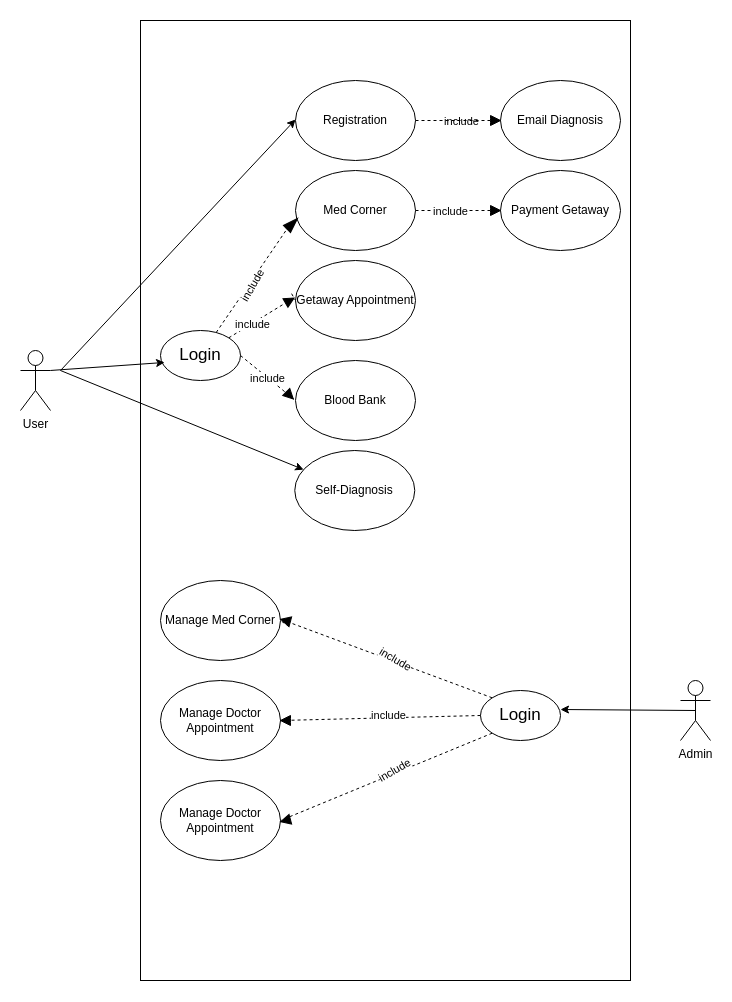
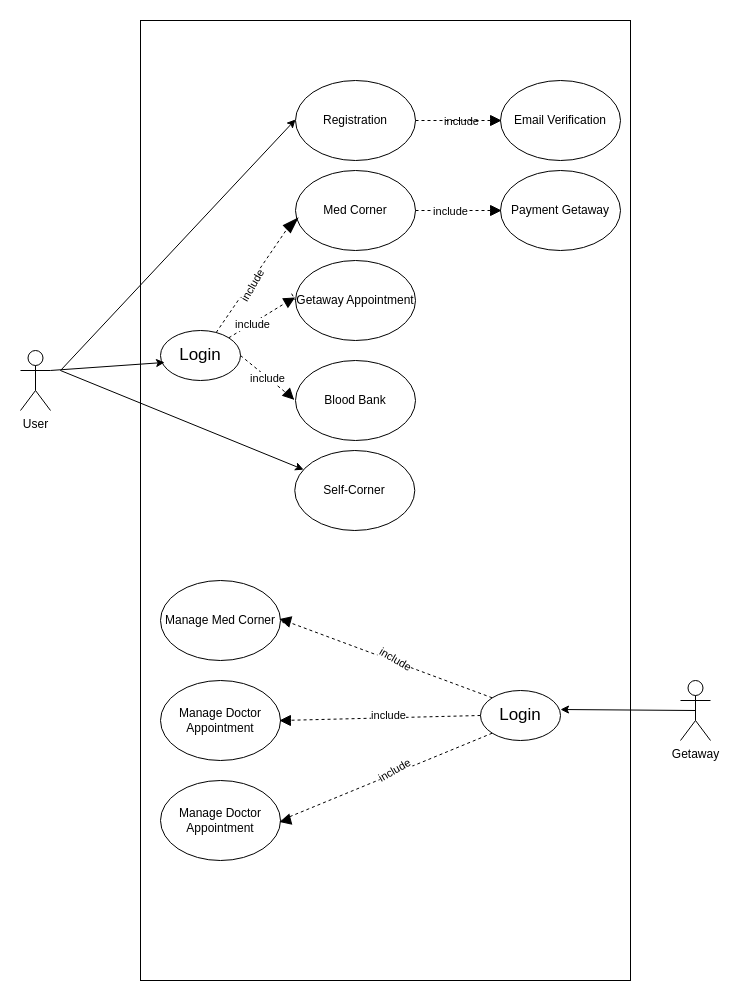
node "Email Diagnosis": label "Email Diagnosis" -> "Email Verification"
node "Self-Diagnosis": label "Self-Diagnosis" -> "Self-Corner"
node "Admin": label "Admin" -> "Getaway"
